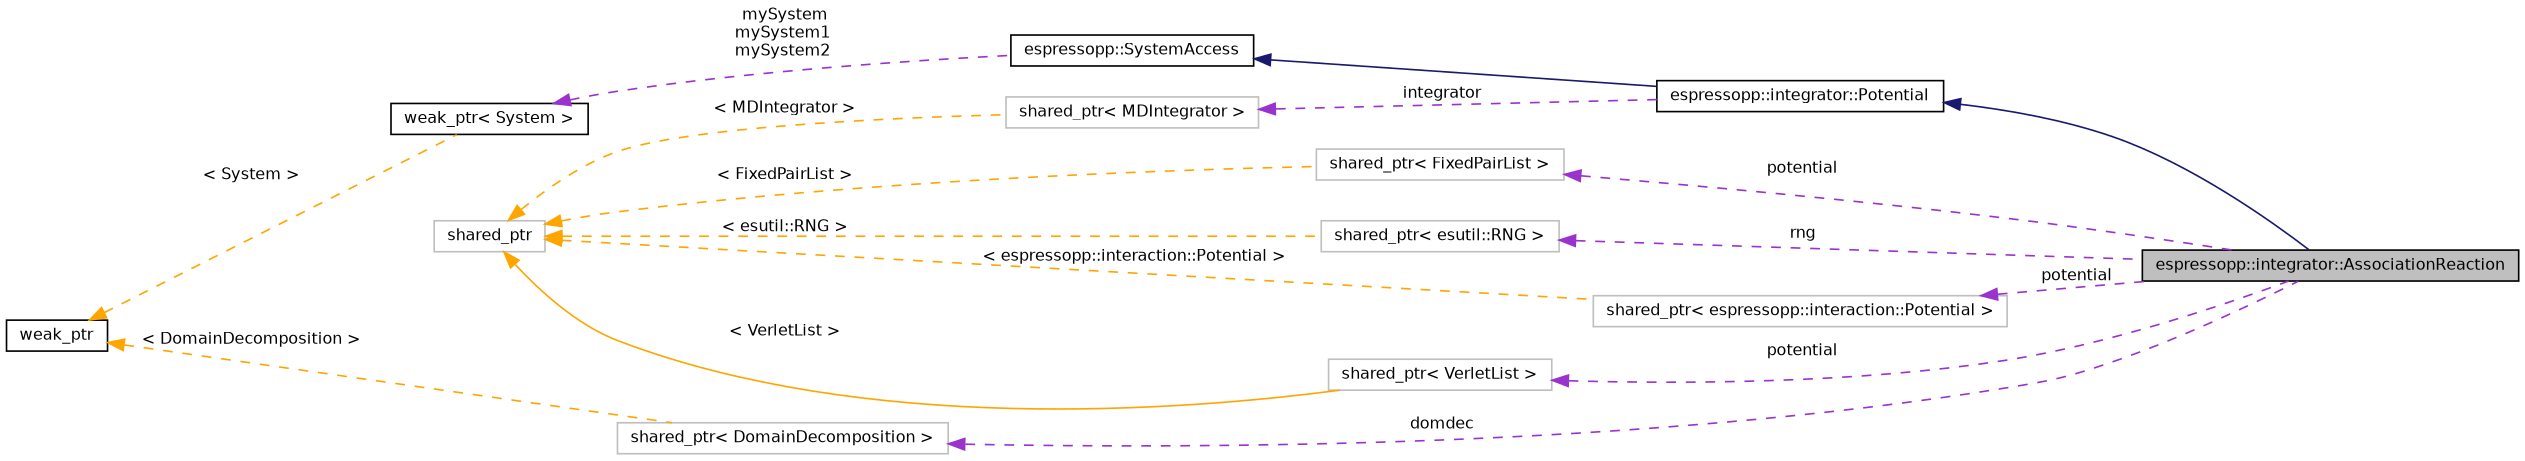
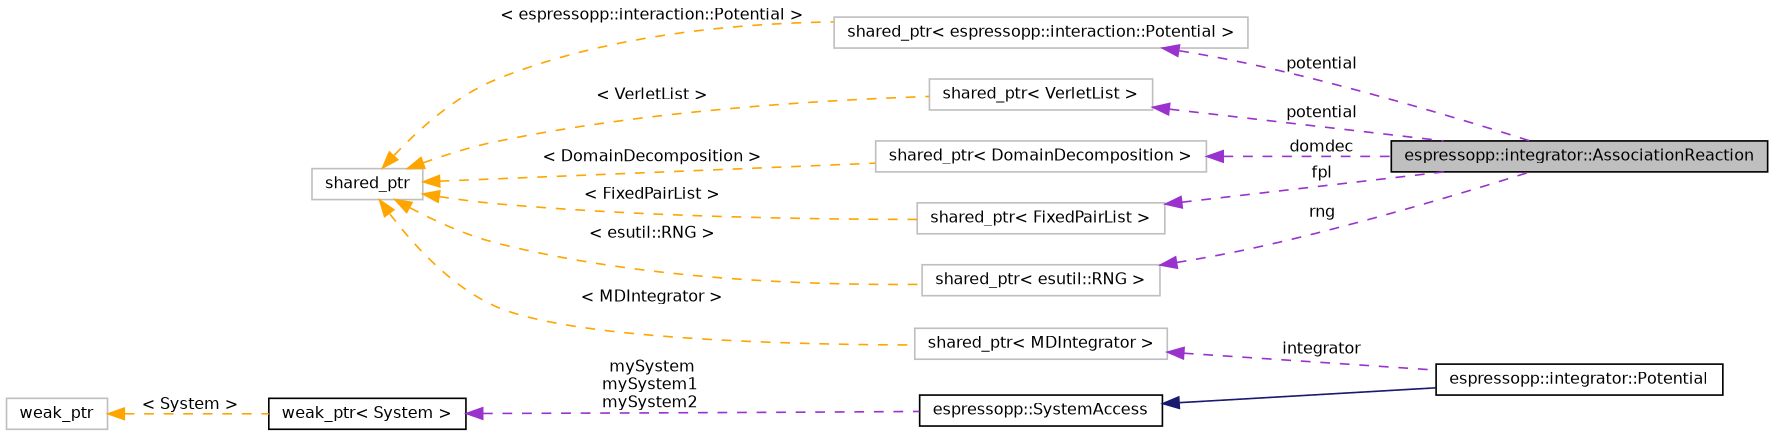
edge "espressopp::integrator::AssociationReaction" -> "espressopp::integrator::Potential": removed
edge "espressopp::integrator::AssociationReaction" -> "shared_ptr< FixedPairList >": label " potential" -> " fpl"
node "weak_ptr": color black -> grey75
edge "shared_ptr< DomainDecomposition >" -> "weak_ptr": now "shared_ptr< DomainDecomposition >" -> "shared_ptr"
edge "shared_ptr< VerletList >" -> "shared_ptr": style solid -> dashed
